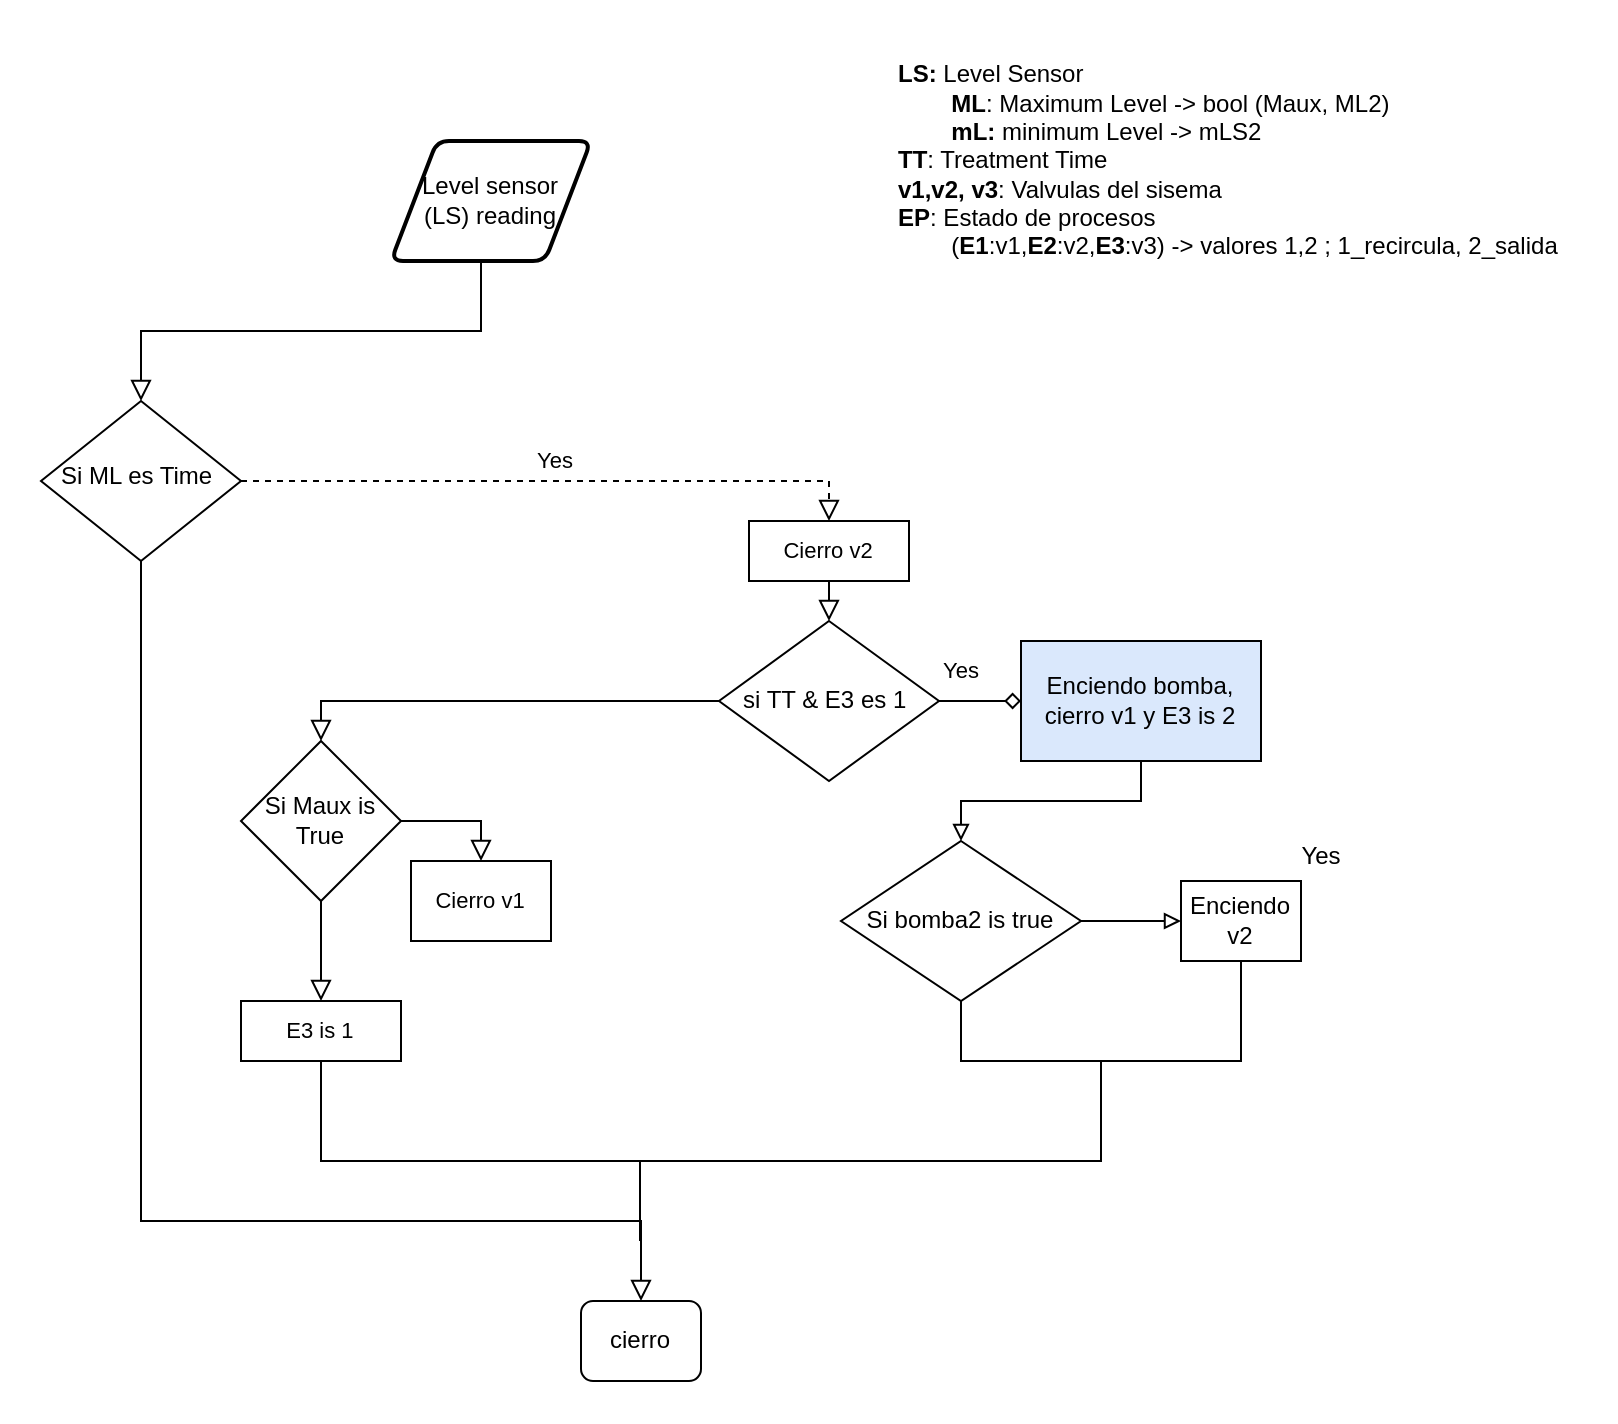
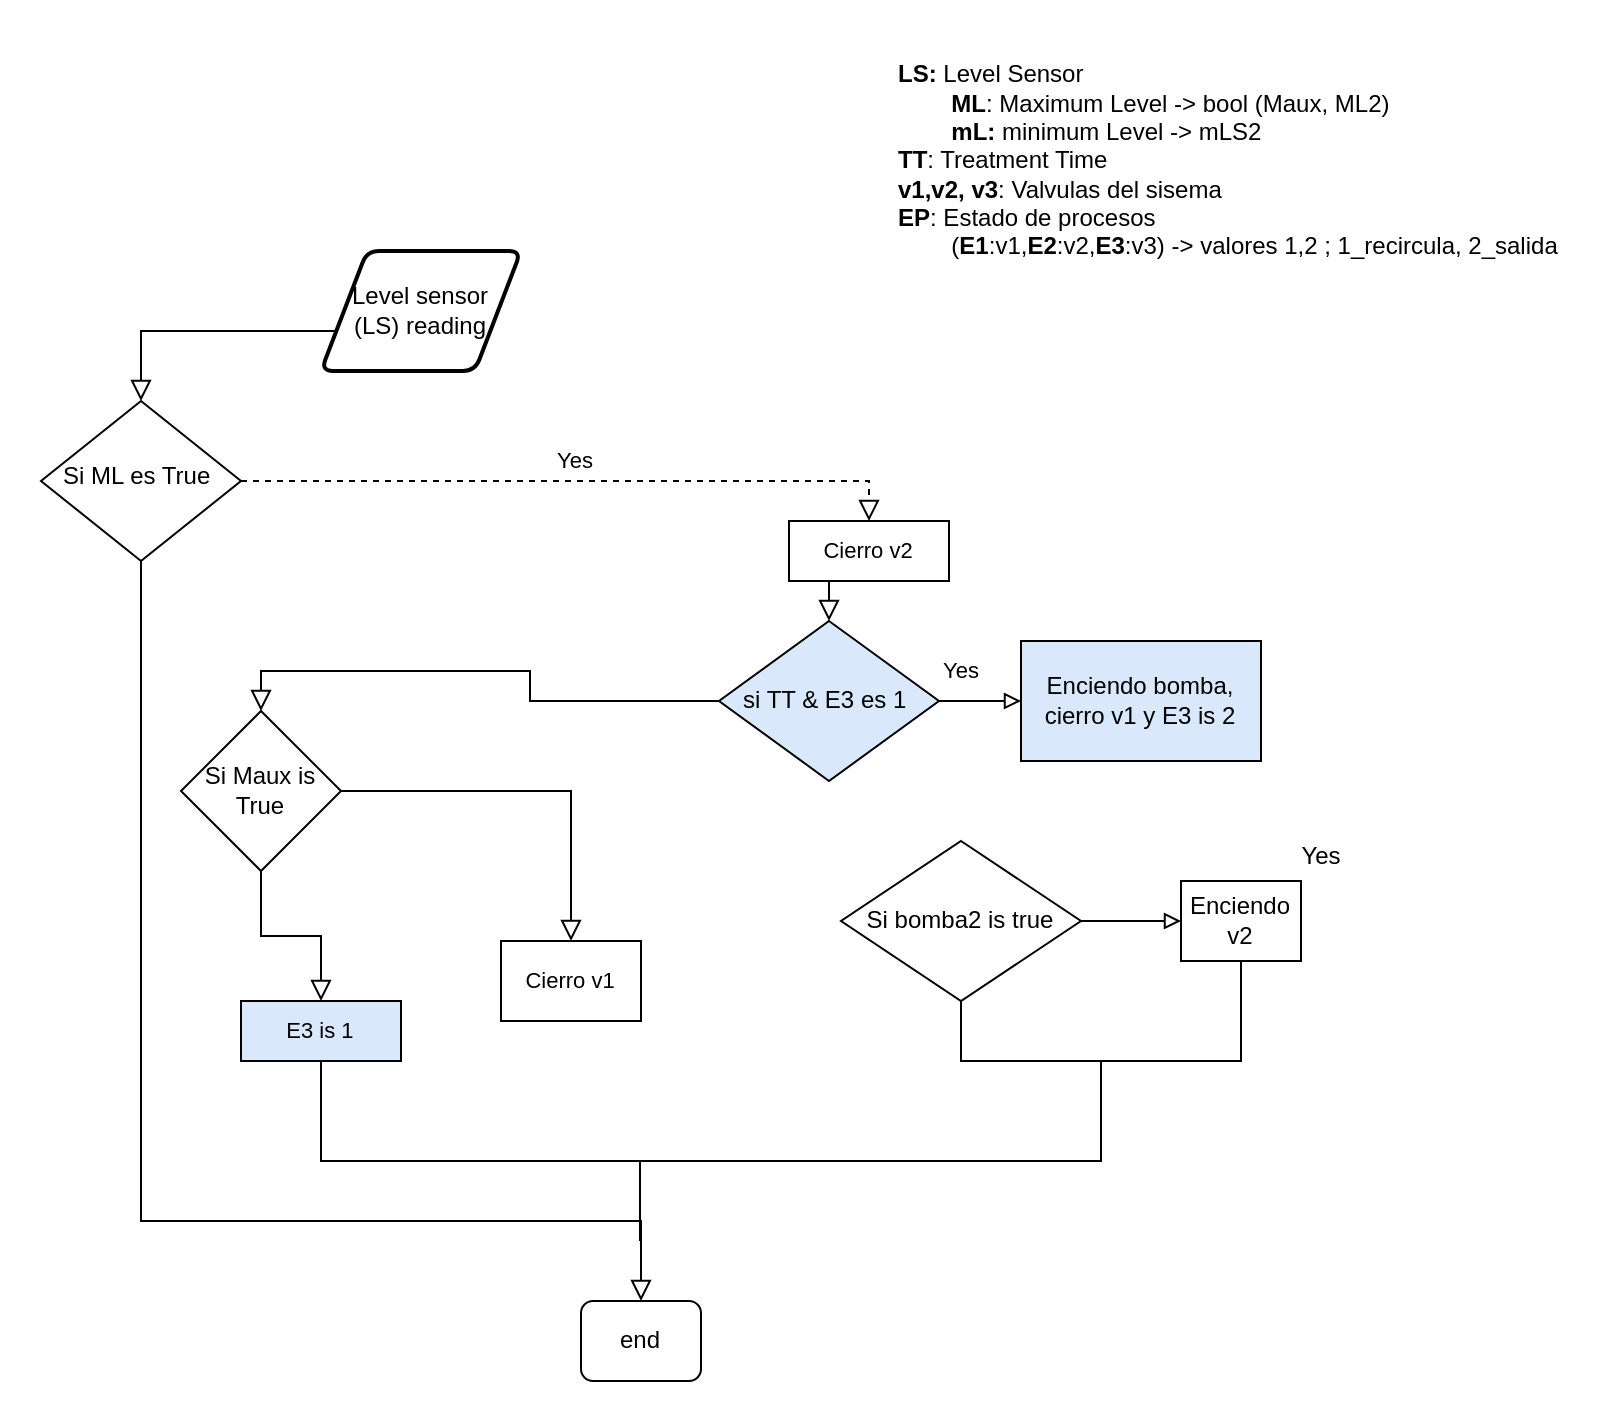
node "Level sensor (LS) reading": moved (491, 201) -> (421, 311)
node "Si ML es Time": label "Si ML es Time" -> "Si ML es True"
node "Cierro v2": moved (829, 551) -> (869, 551)
node "si TT & E3 es 1": fillcolor #ffffff -> #dae8fc
edge "si TT & E3 es 1" -> "Enciendo bomba, cierro v1 y E3 is 2": arrowhead diamond -> block
edge "Enciendo bomba, cierro v1 y E3 is 2" -> "Si bomba2 is true": removed
node "Si Maux is True": moved (321, 821) -> (261, 791)
node "Cierro v1": moved (481, 901) -> (571, 981)
node "E3 is 1": fillcolor #ffffff -> #dae8fc
node "cierro": label "cierro" -> "end"
